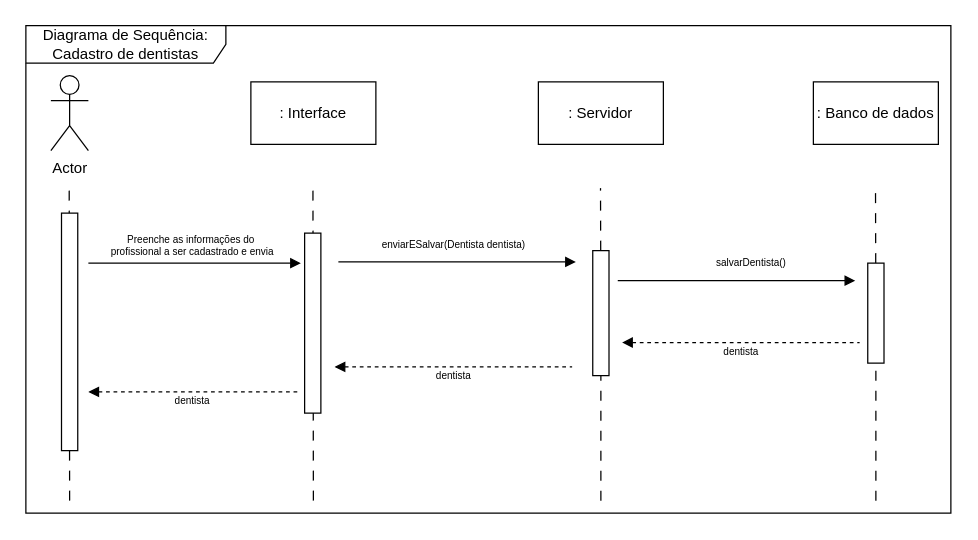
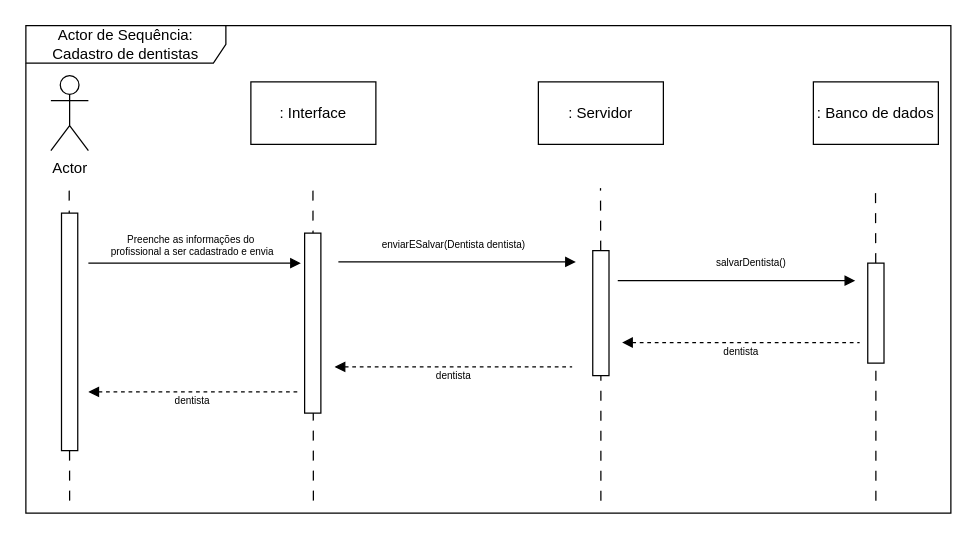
node "Diagrama de Sequência: Cadastro de dentistas": label "Diagrama de Sequência: Cadastro de dentistas" -> "Actor de Sequência: Cadastro de dentistas"
